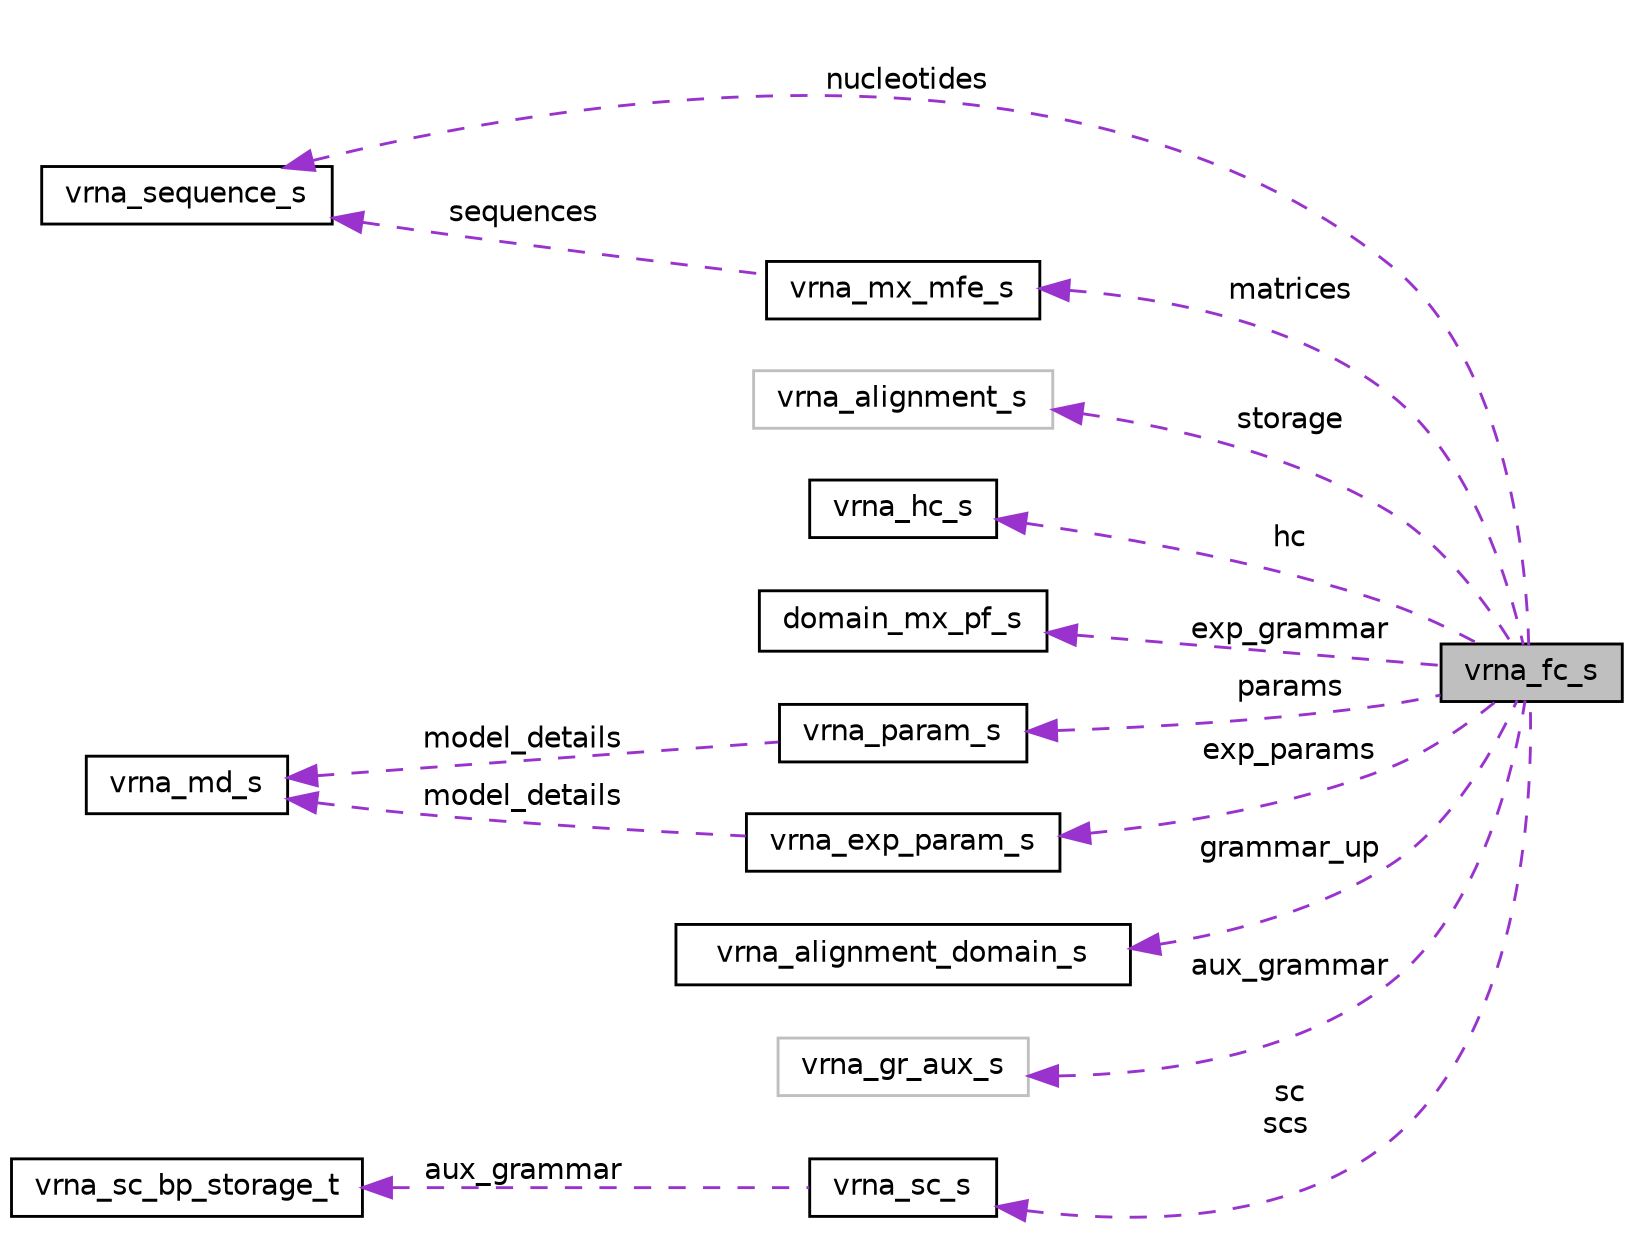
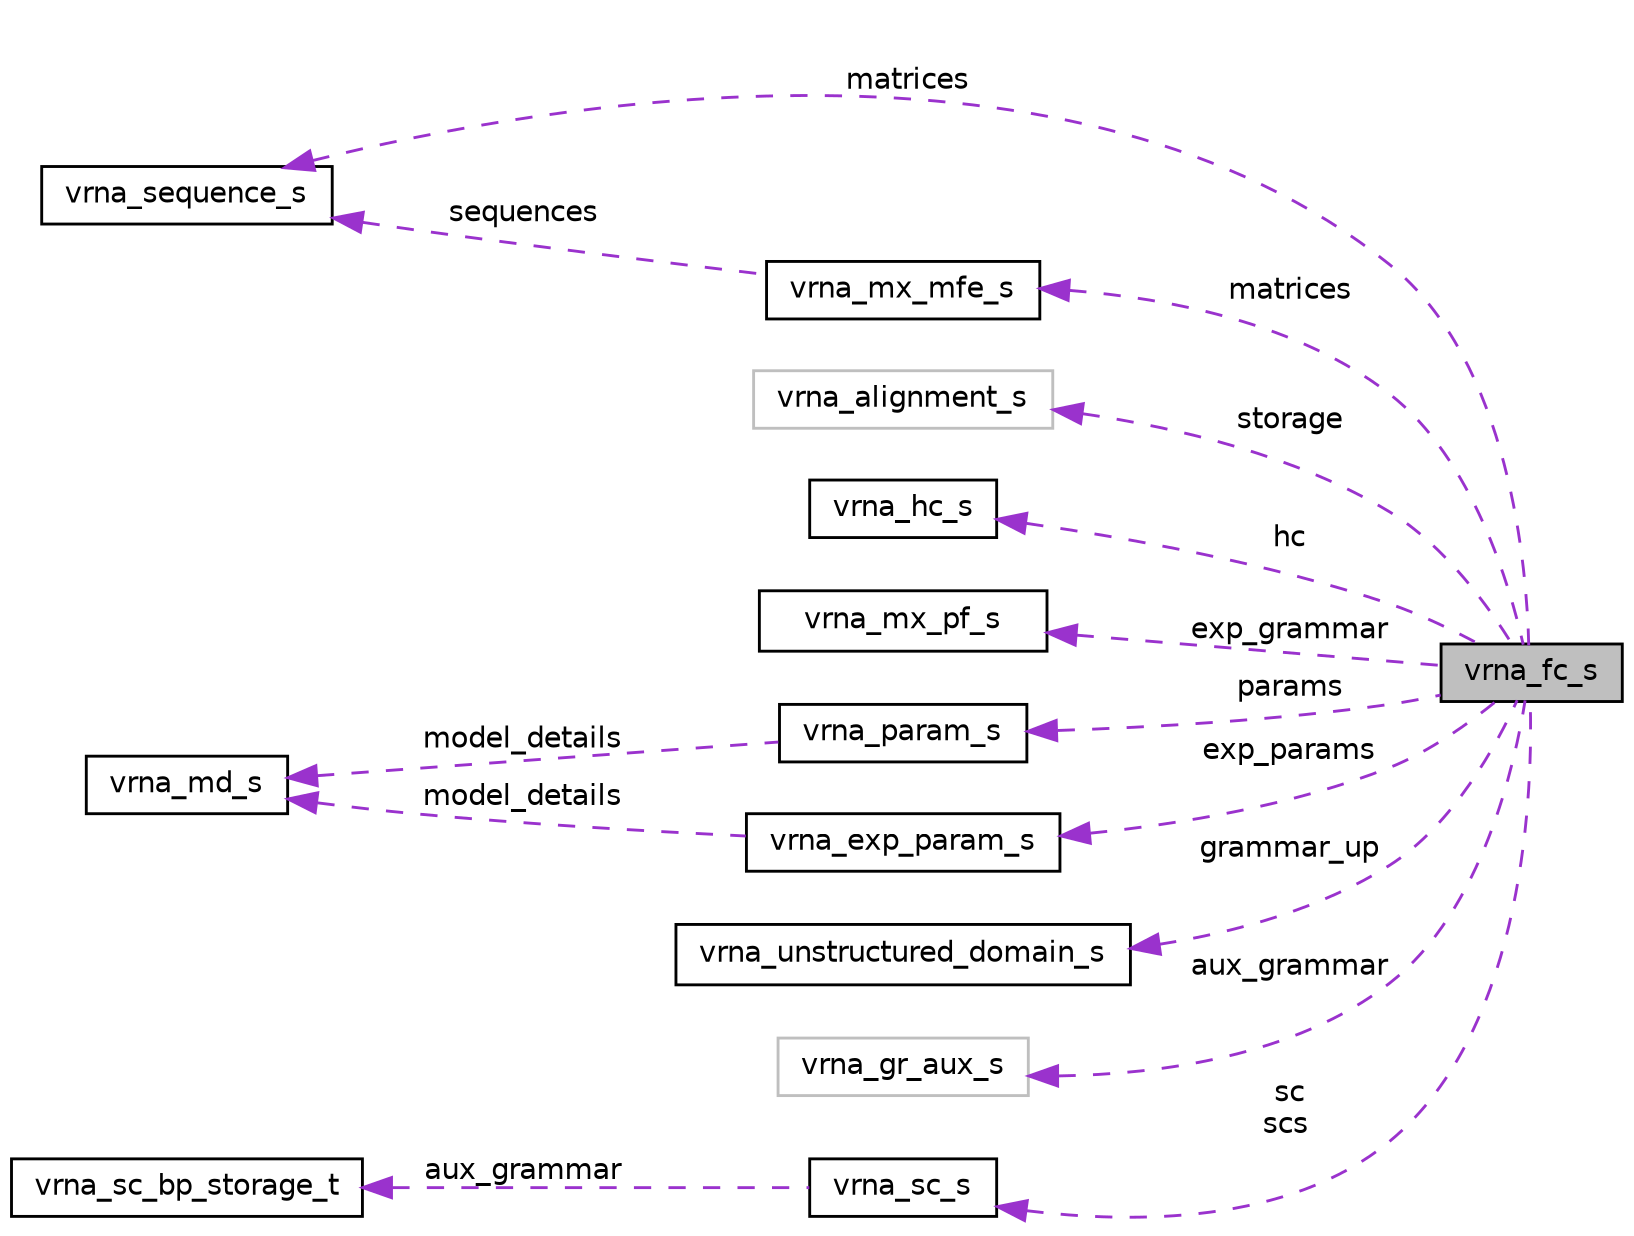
edge "vrna_fc_s" -> "vrna_sequence_s": label " nucleotides" -> " matrices"
node "domain_mx_pf_s": label "domain_mx_pf_s" -> "vrna_mx_pf_s"
node "vrna_alignment_domain_s": label "vrna_alignment_domain_s" -> "vrna_unstructured_domain_s"
